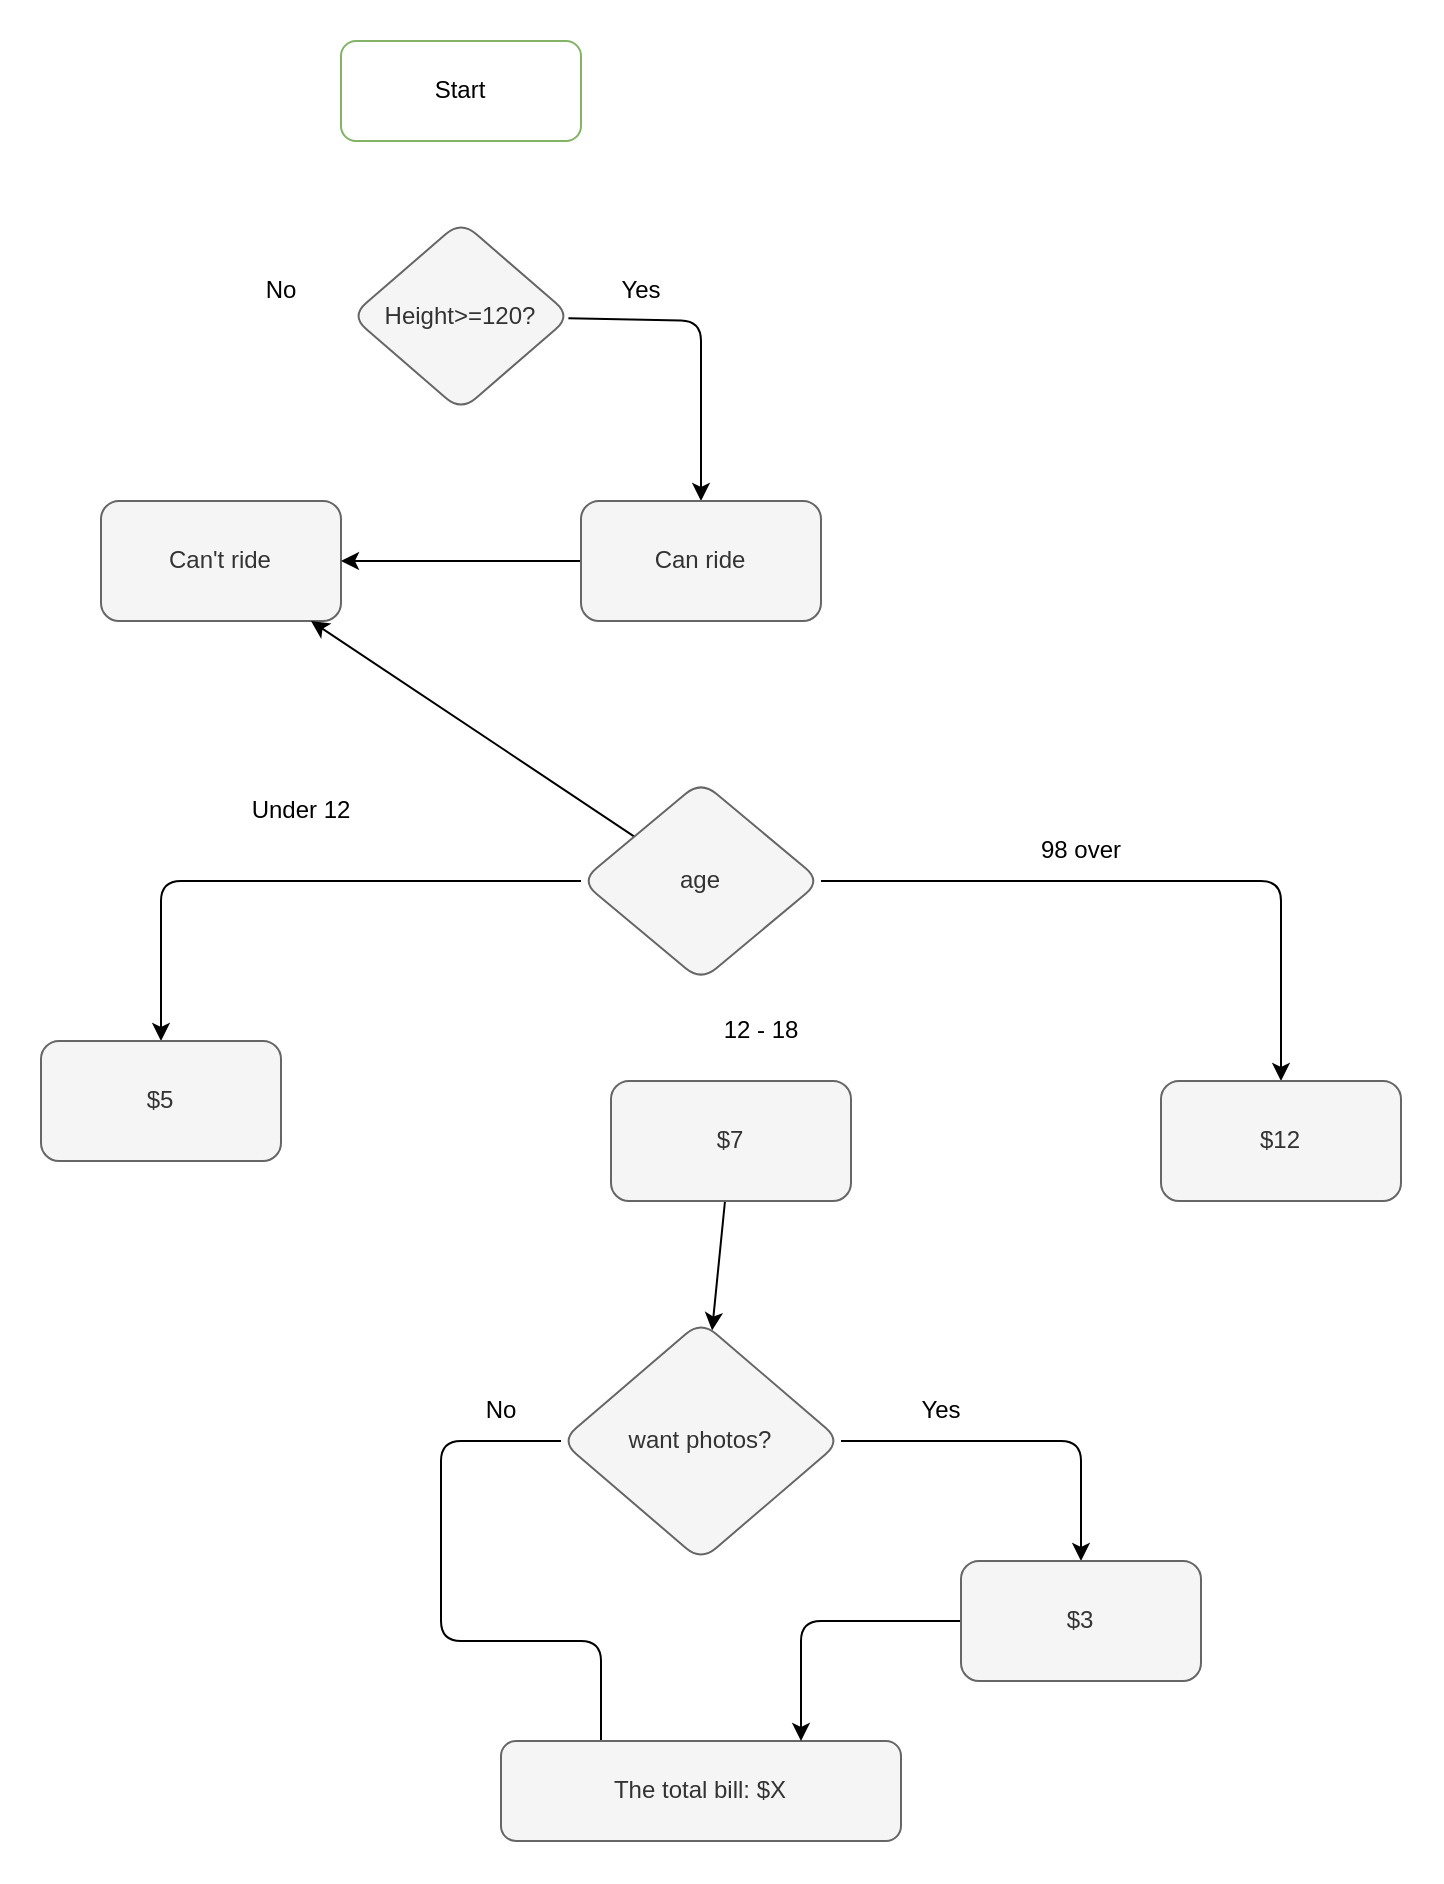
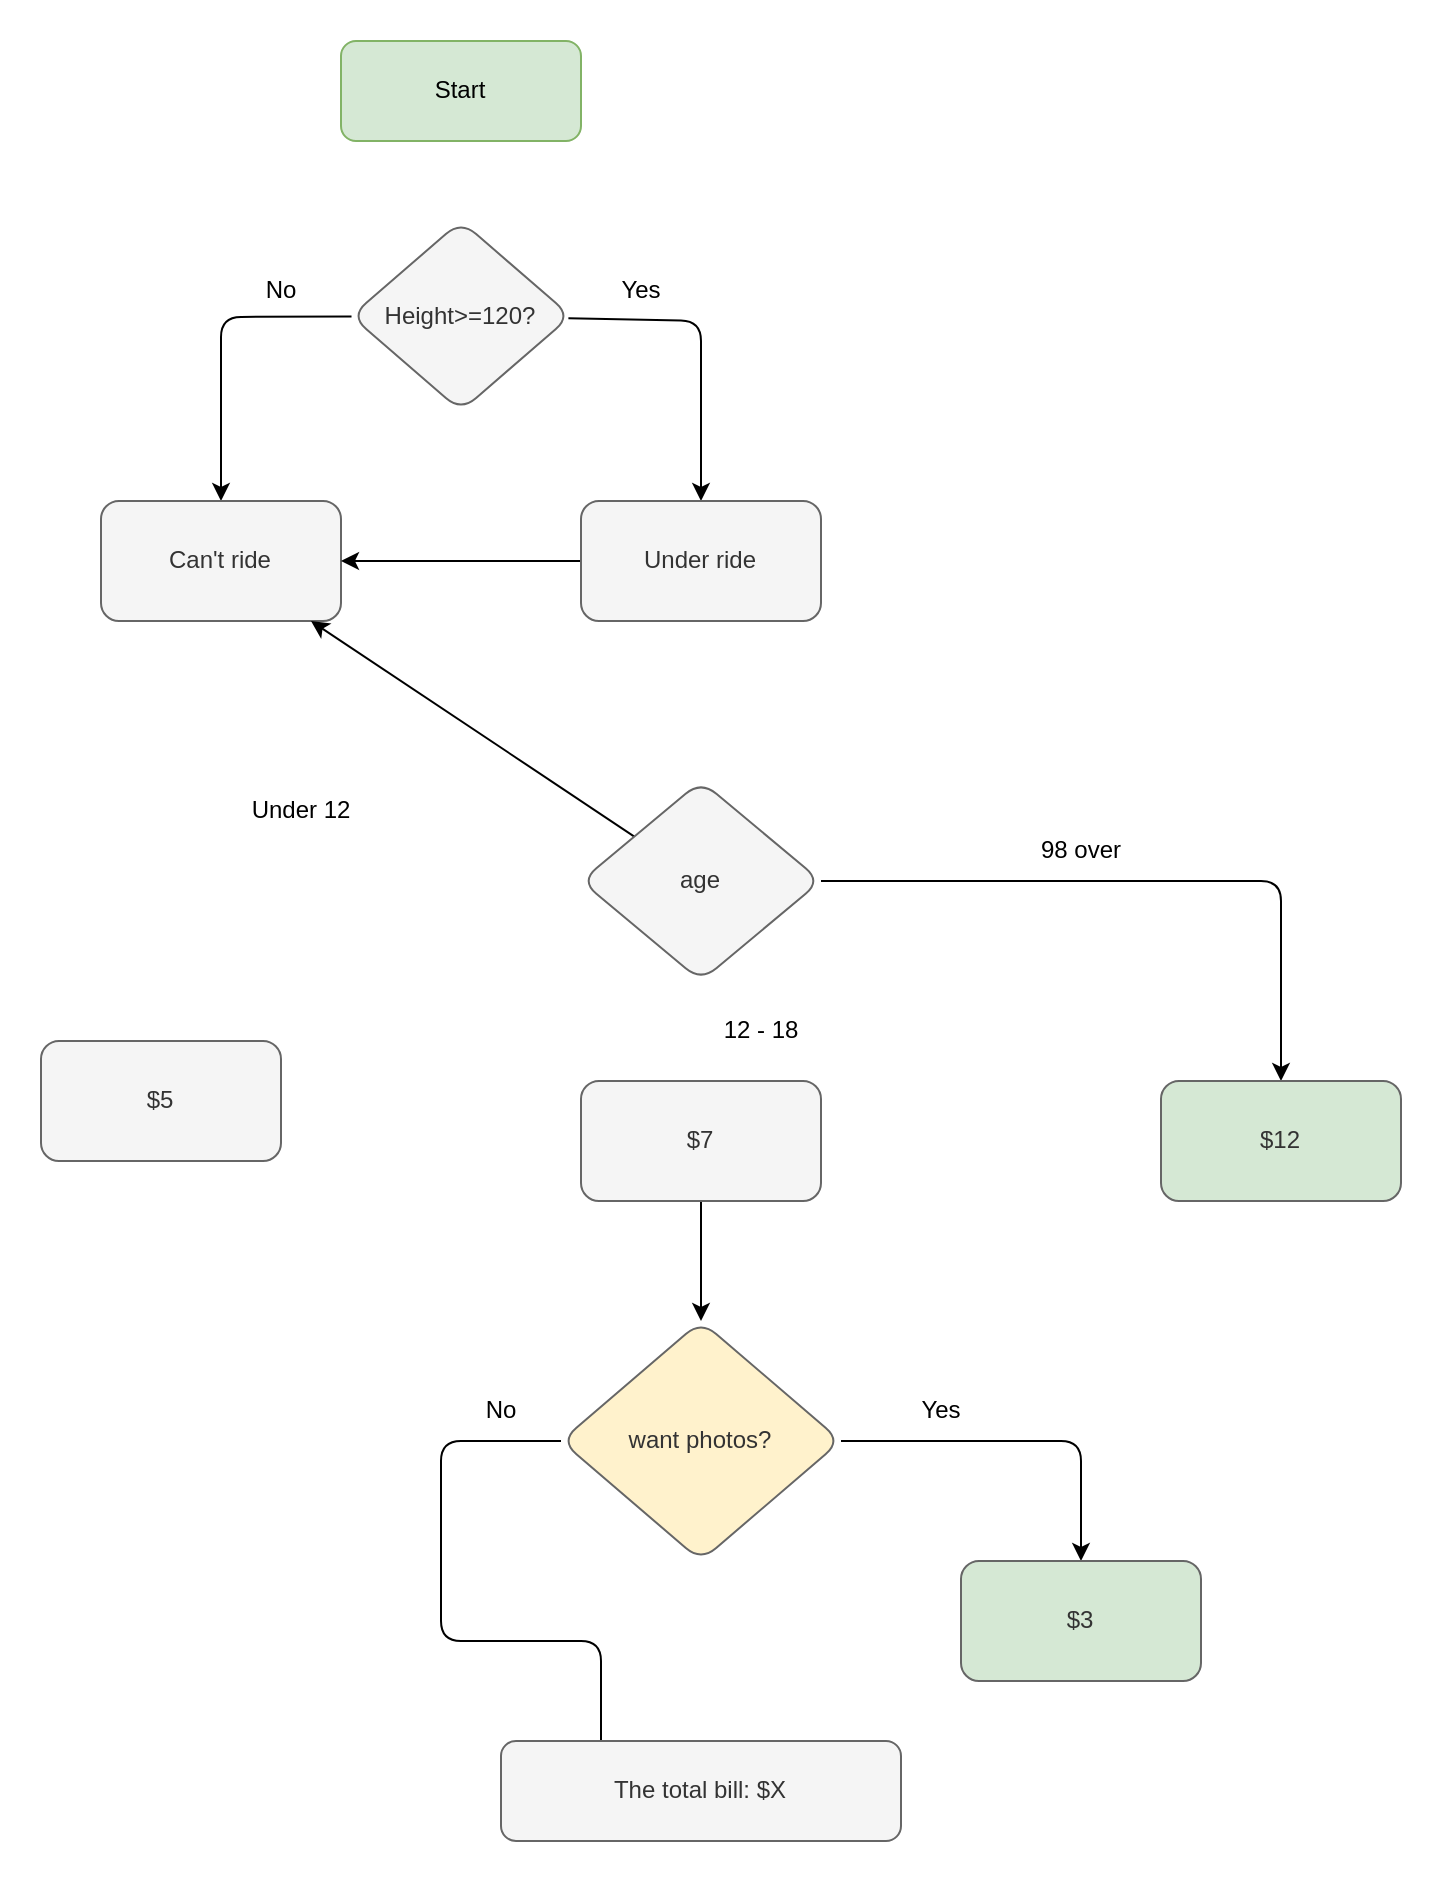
node "Start": fillcolor #ffffff -> #d5e8d4
edge "Height>=120?" -> "Can't ride": added
node "Can ride": label "Can ride" -> "Under ride"
edge "age" -> "$5": removed
node "$7": moved (731, 1141) -> (701, 1141)
node "$12": fillcolor #f5f5f5 -> #d5e8d4
node "want photos?": fillcolor #f5f5f5 -> #fff2cc
edge "$3" -> "The total bill: $X": removed
node "$3": fillcolor #f5f5f5 -> #d5e8d4
